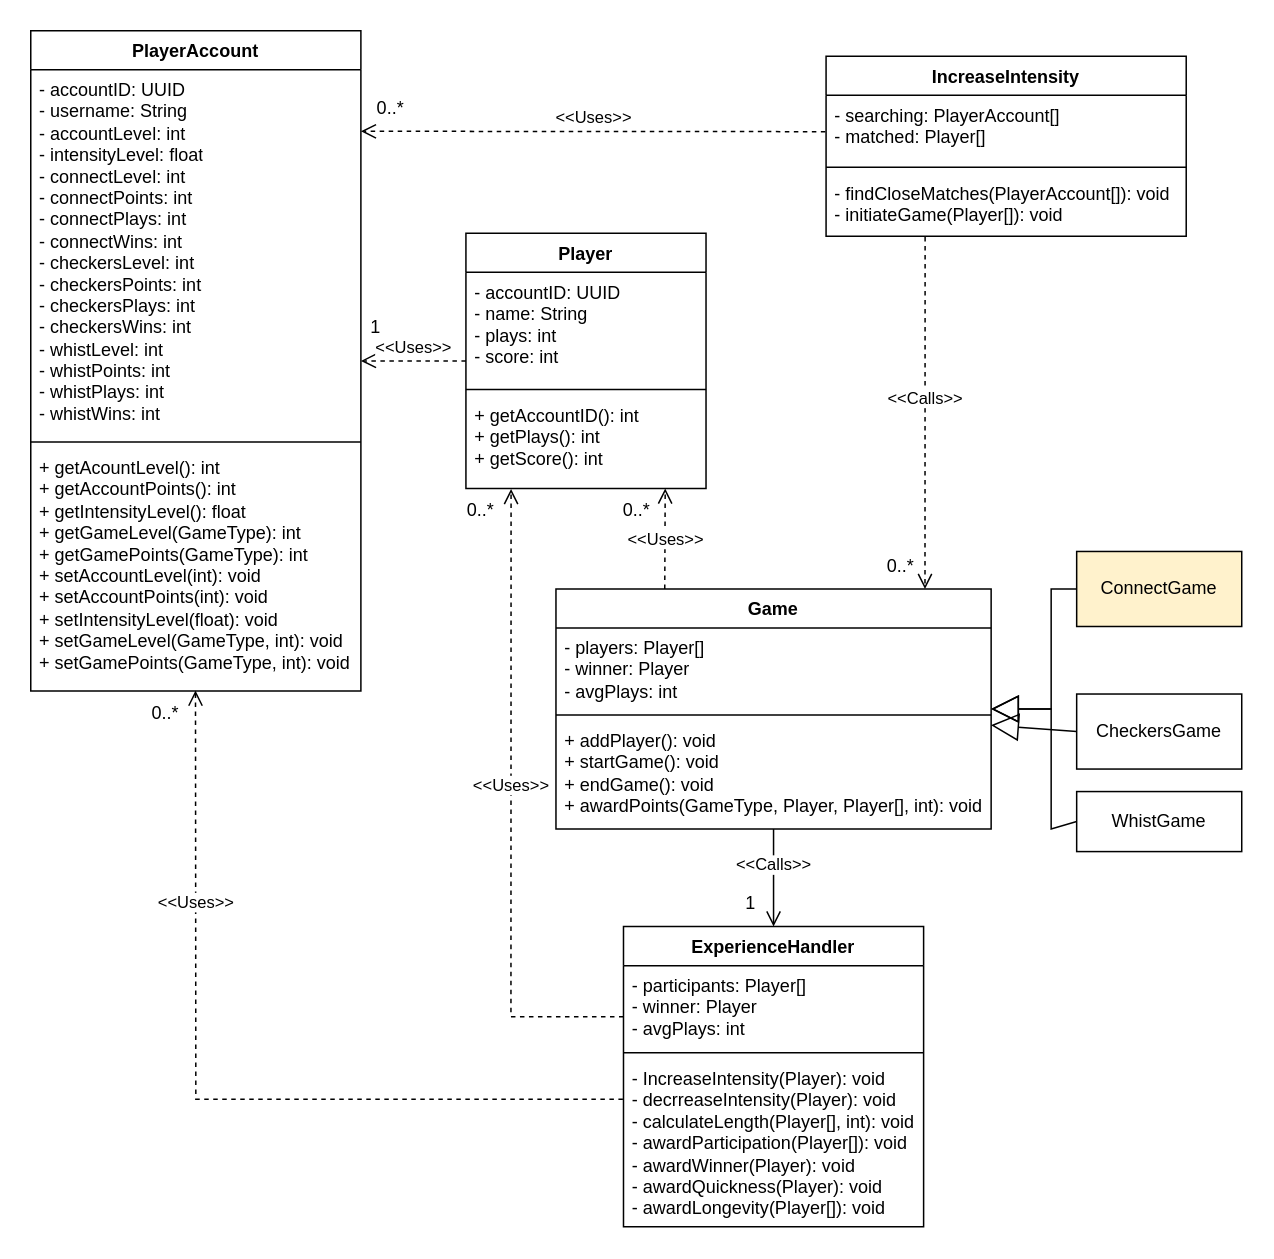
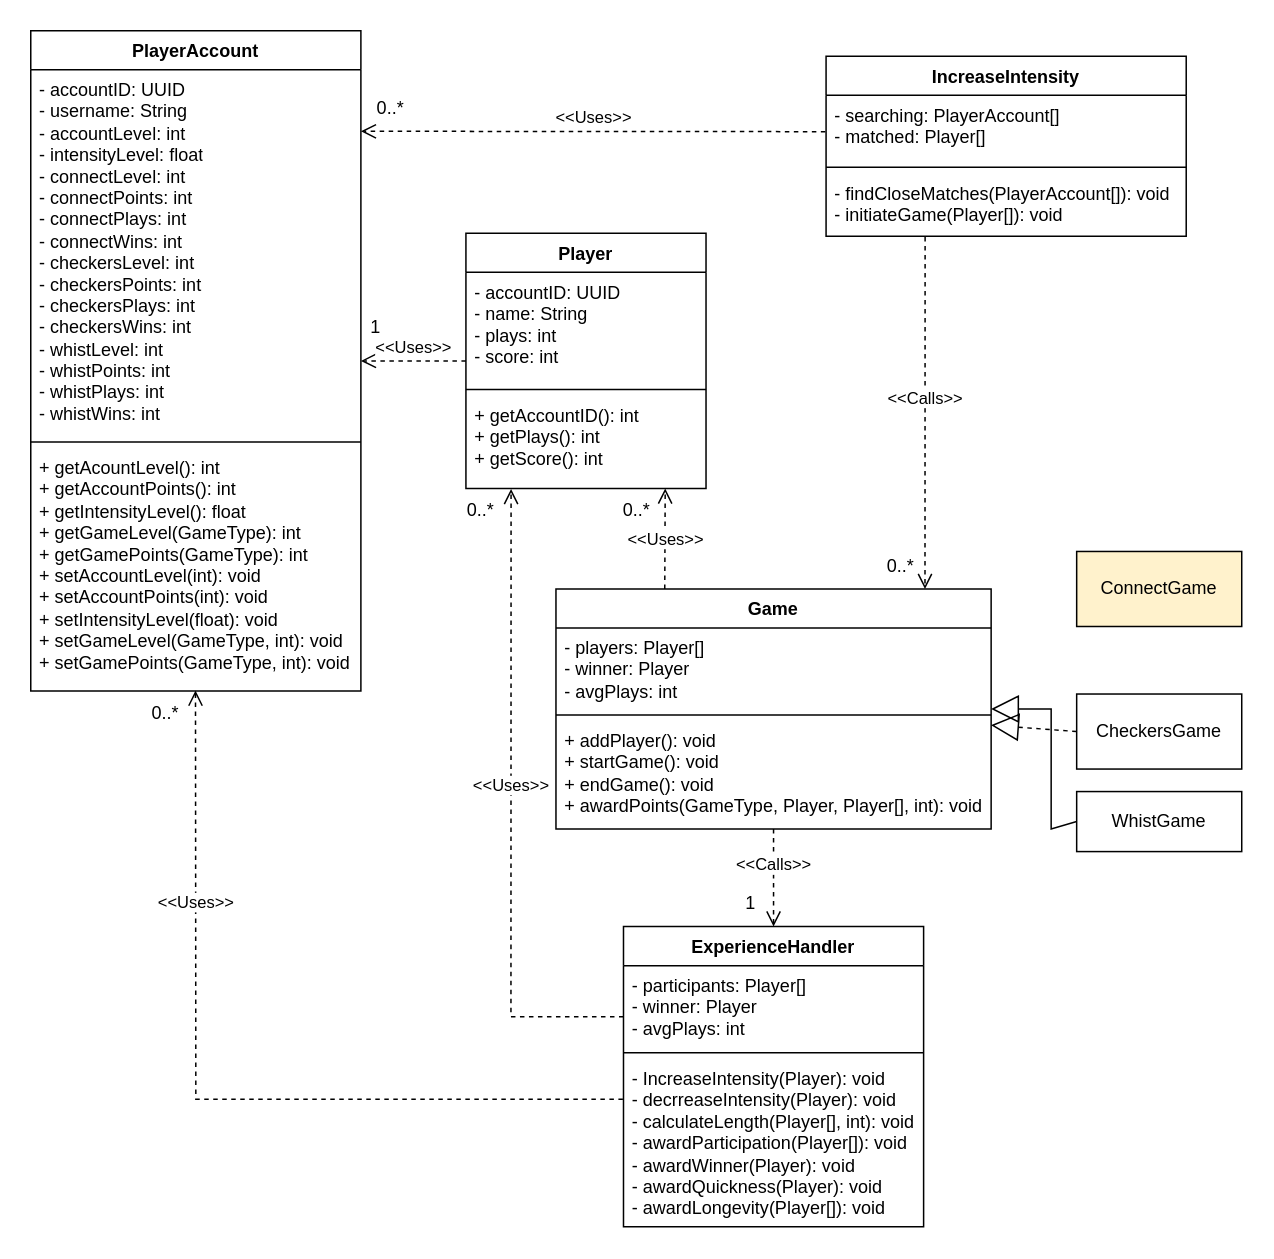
edge "ConnectGame" -> "Game": removed
edge "CheckersGame" -> "Game": style solid -> dashed
edge "Game" -> "ExperienceHandler": style solid -> dashed
